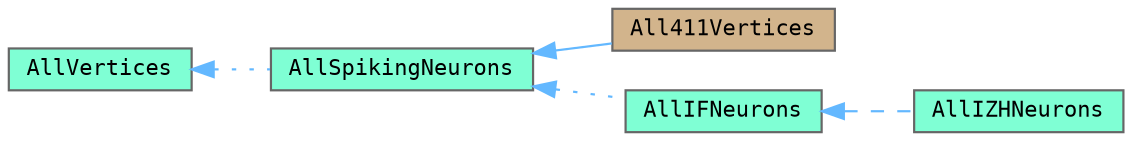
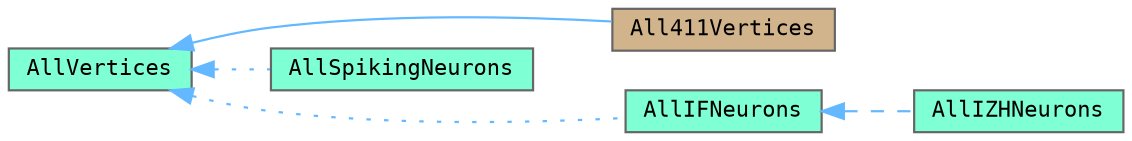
edge "All411Vertices" -> "AllSpikingNeurons": now "All411Vertices" -> "AllVertices"
edge "AllIFNeurons" -> "AllSpikingNeurons": now "AllIFNeurons" -> "AllVertices"
